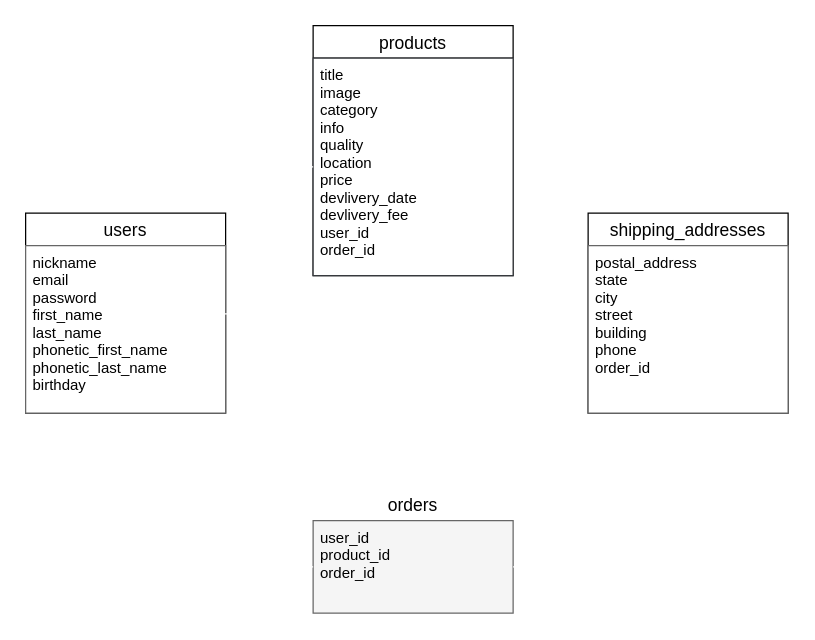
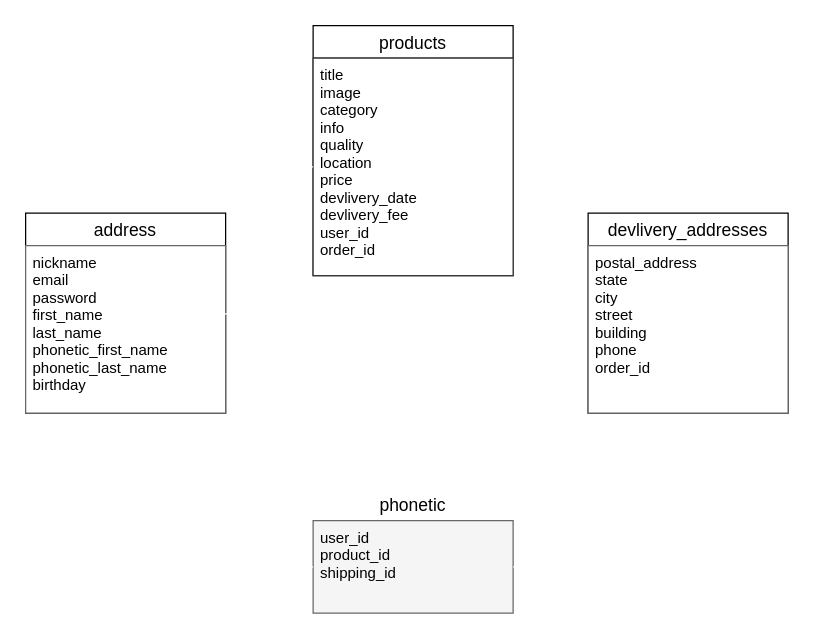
node "users": label "users" -> "address"
node "shipping_addresses": label "shipping_addresses" -> "devlivery_addresses"
node "orders": label "orders" -> "phonetic"
node "user_id product_id order_id": label "user_id product_id order_id" -> "user_id product_id shipping_id"
